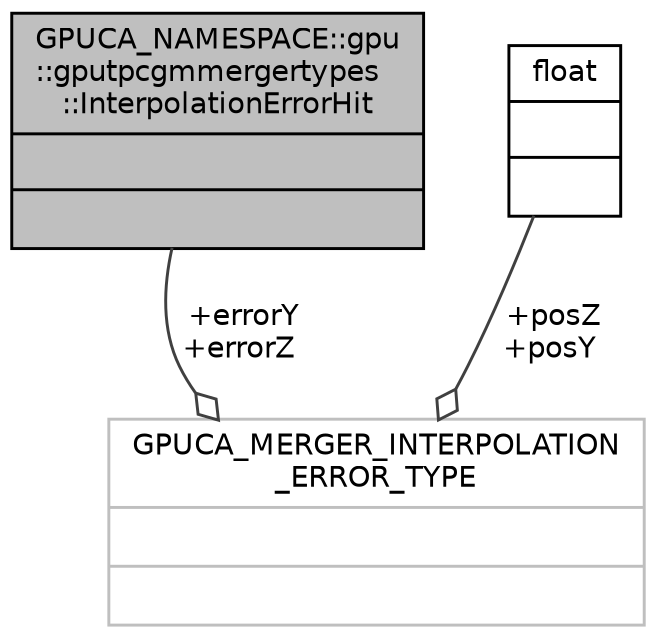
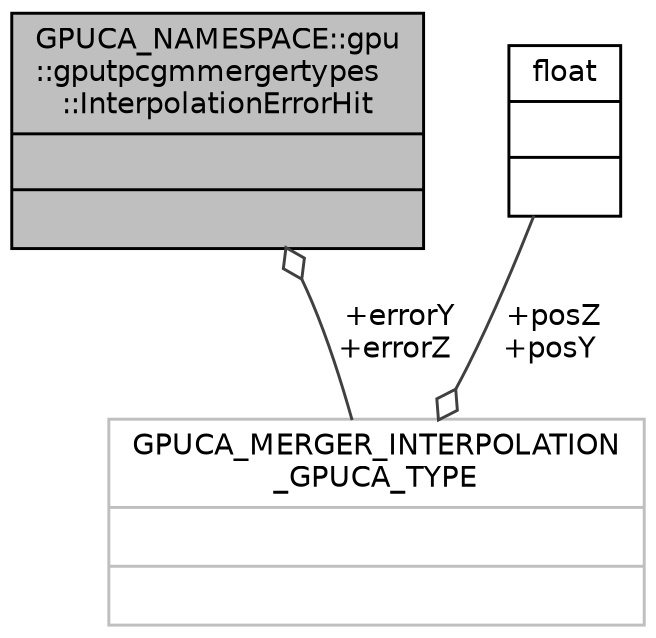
edge "GPUCA_NAMESPACE::gpu" -> "GPUCA_MERGER_INTERPOLATION": reversed
node "GPUCA_MERGER_INTERPOLATION": text "_ERROR_TYPE" -> "_GPUCA_TYPE"
